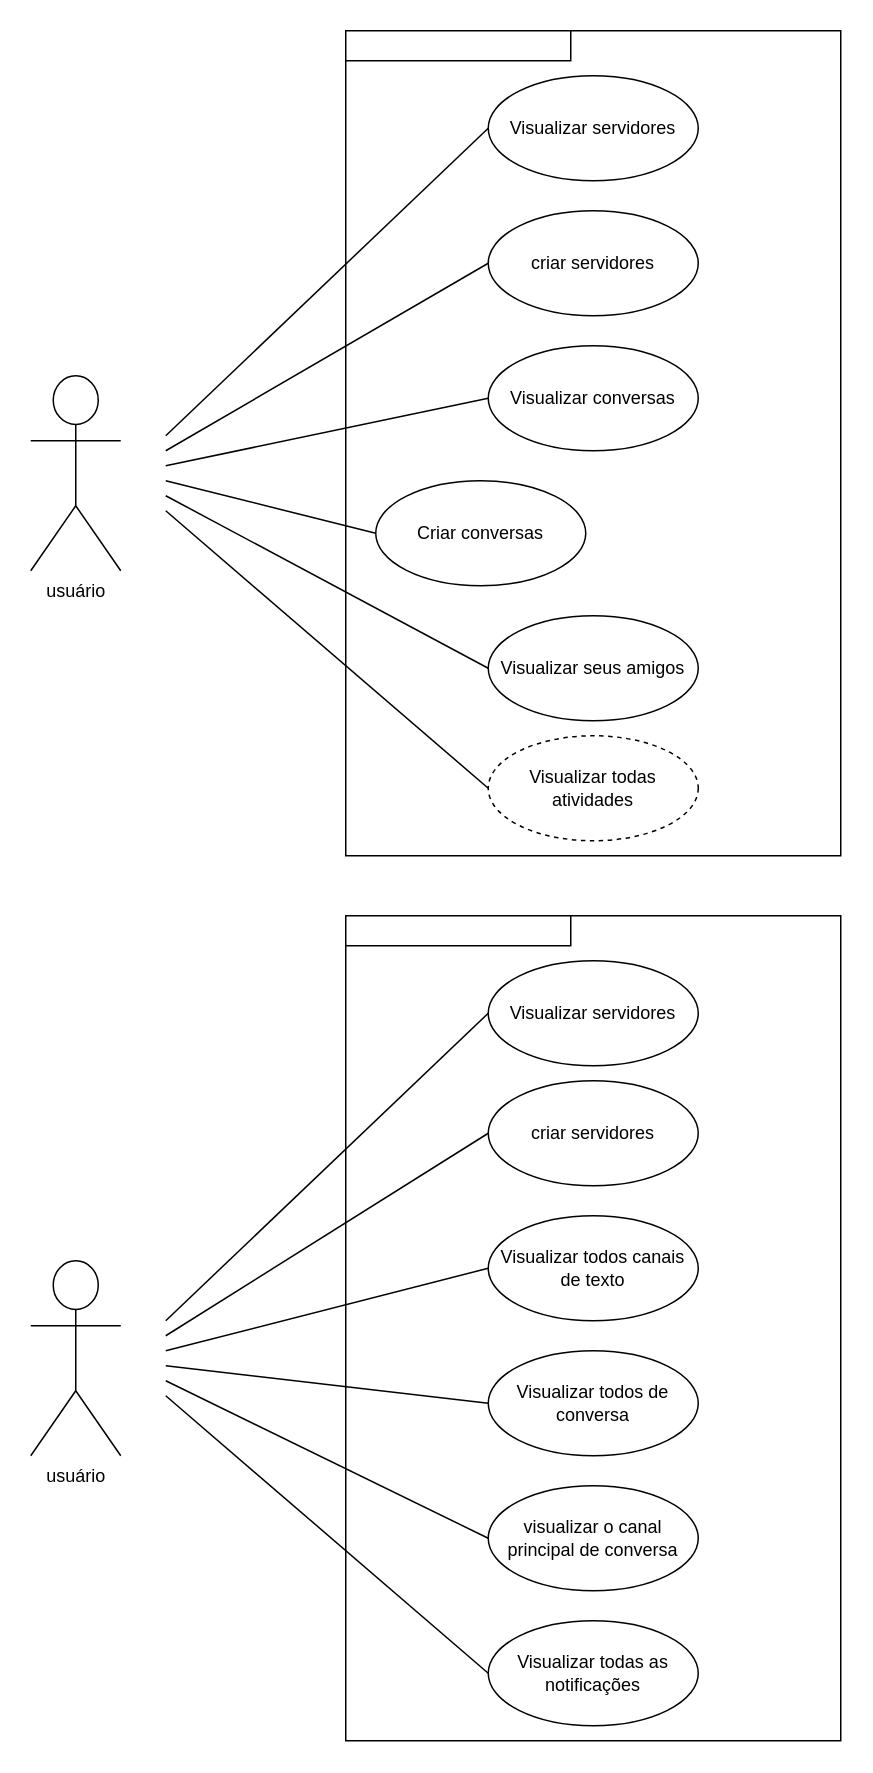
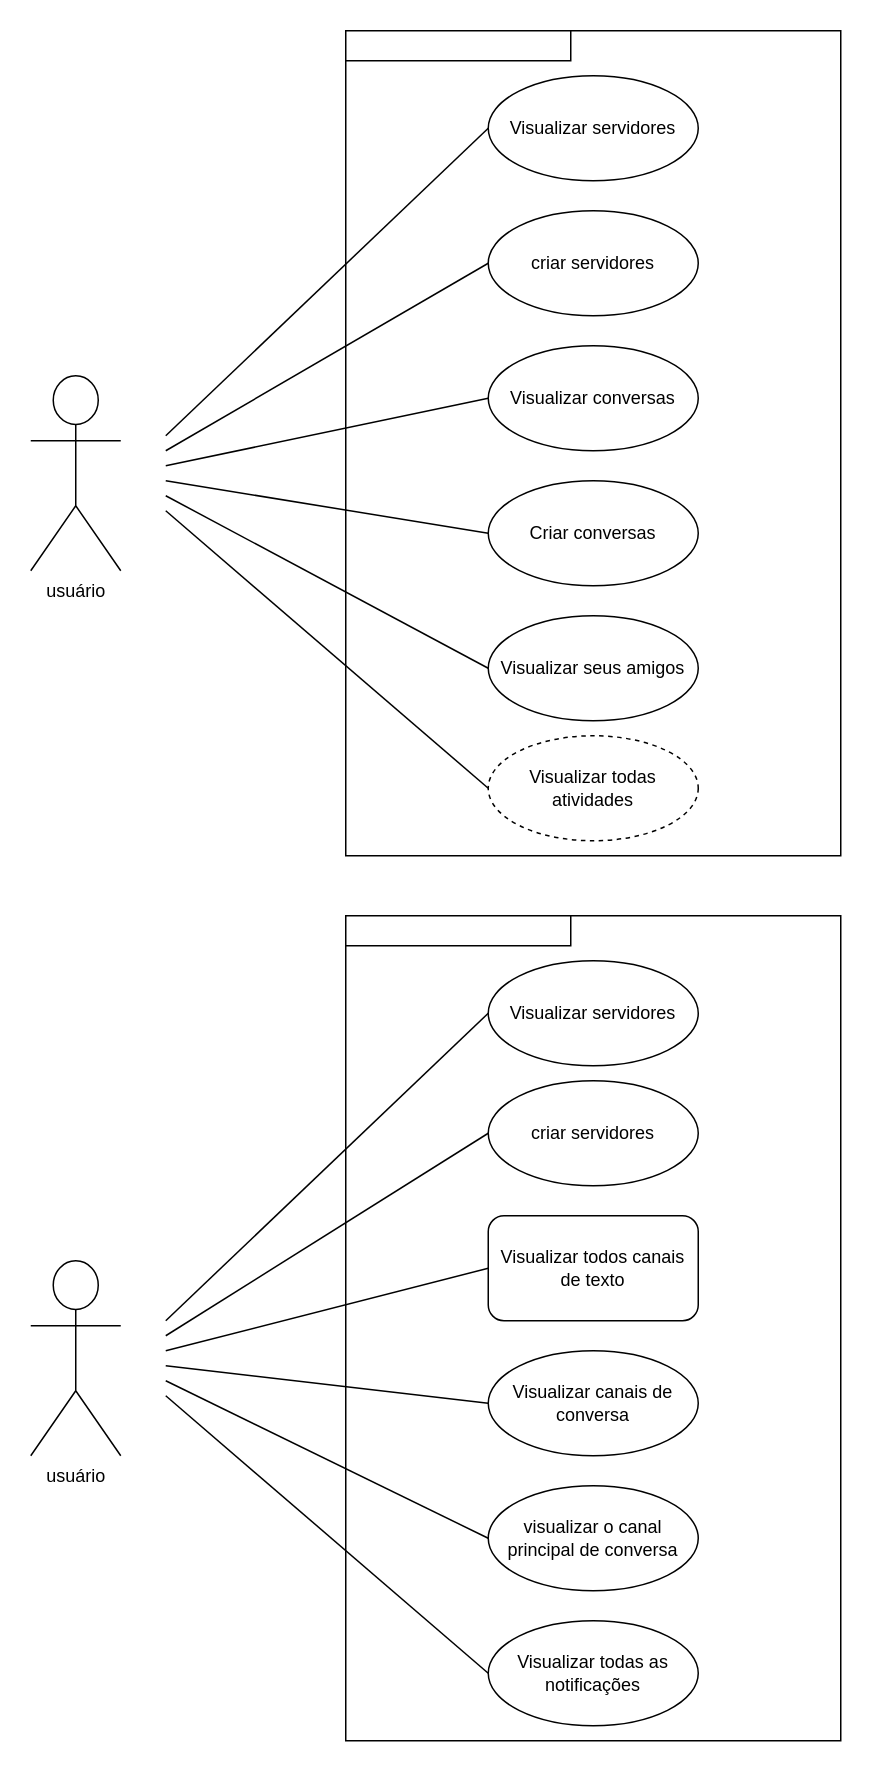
node "Criar conversas": moved (481, 533) -> (593, 533)
node "Visualizar todos canais de texto": shape ellipse -> rounded rectangle
node "Visualizar todos de conversa": label "Visualizar todos de conversa" -> "Visualizar canais de conversa"
